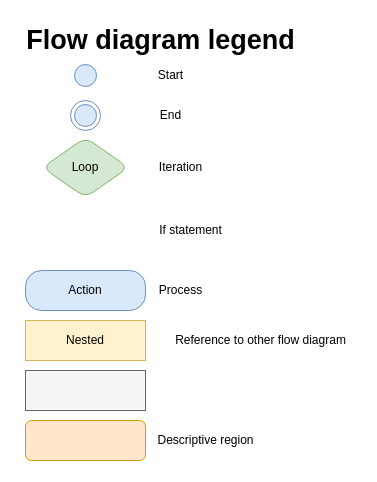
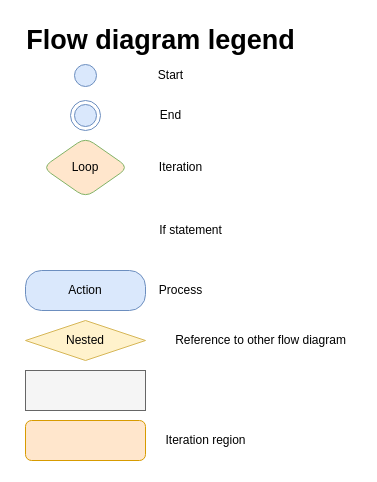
node "Loop": fillcolor #d5e8d4 -> #ffe6cc
node "Nested": shape rectangle -> diamond
node "Descriptive region": label "Descriptive region" -> "Iteration region"
